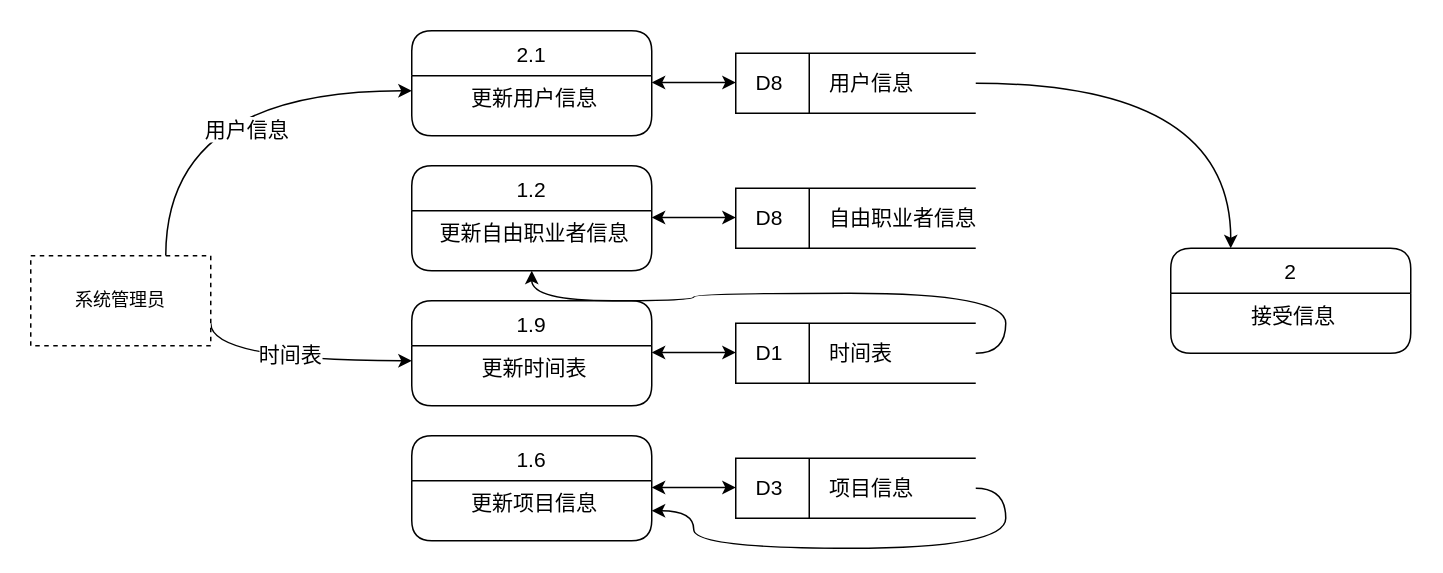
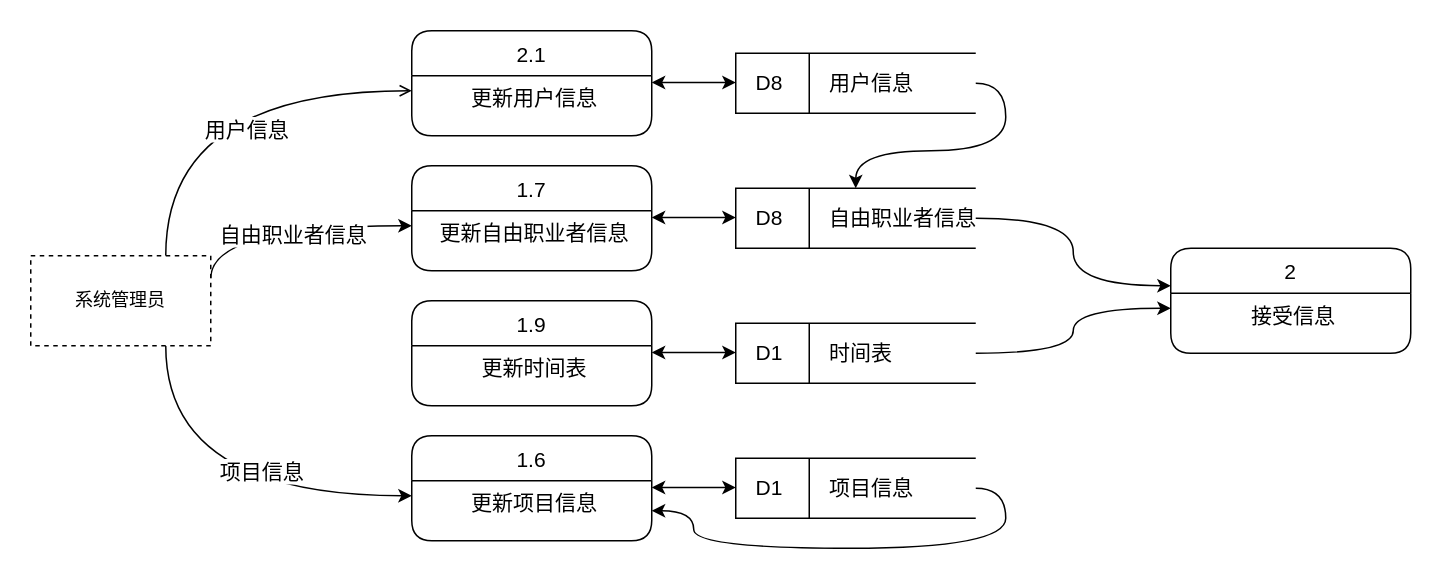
edge "系统管理员" -> "更新用户信息": arrowhead classic -> open
edge "D8 用户信息" -> "2": now "D8 用户信息" -> "D8 自由职业者信息"
node "1.2": label "1.2" -> "1.7"
edge "系统管理员" -> "更新自由职业者信息": added, label "自由职业者信息"
edge "D8 自由职业者信息" -> "2": added
edge "D1 时间表" -> "更新自由职业者信息": now "D1 时间表" -> "接受信息"
edge "系统管理员" -> "更新时间表": removed, label "时间表"
edge "系统管理员" -> "更新项目信息": added, label "项目信息"
node "D3 项目信息": label "D3 项目信息" -> "D1 项目信息"
